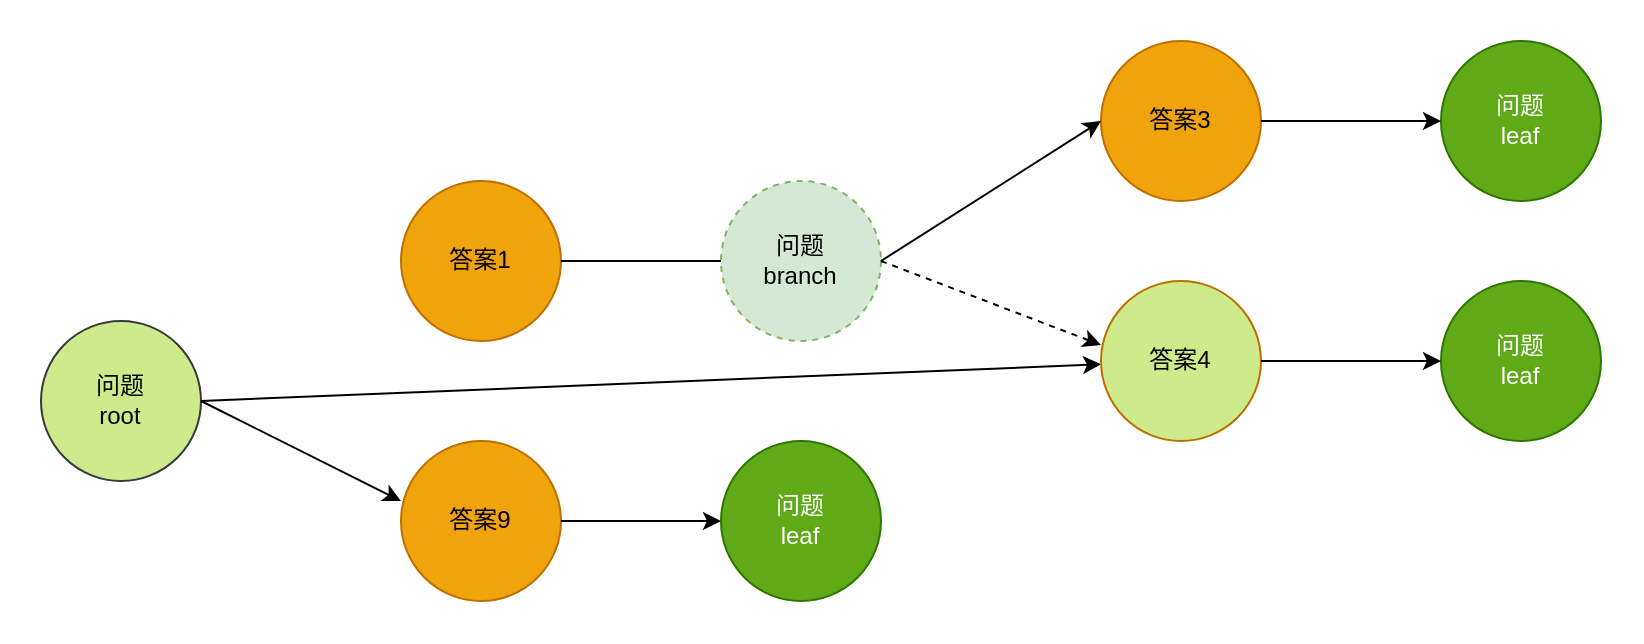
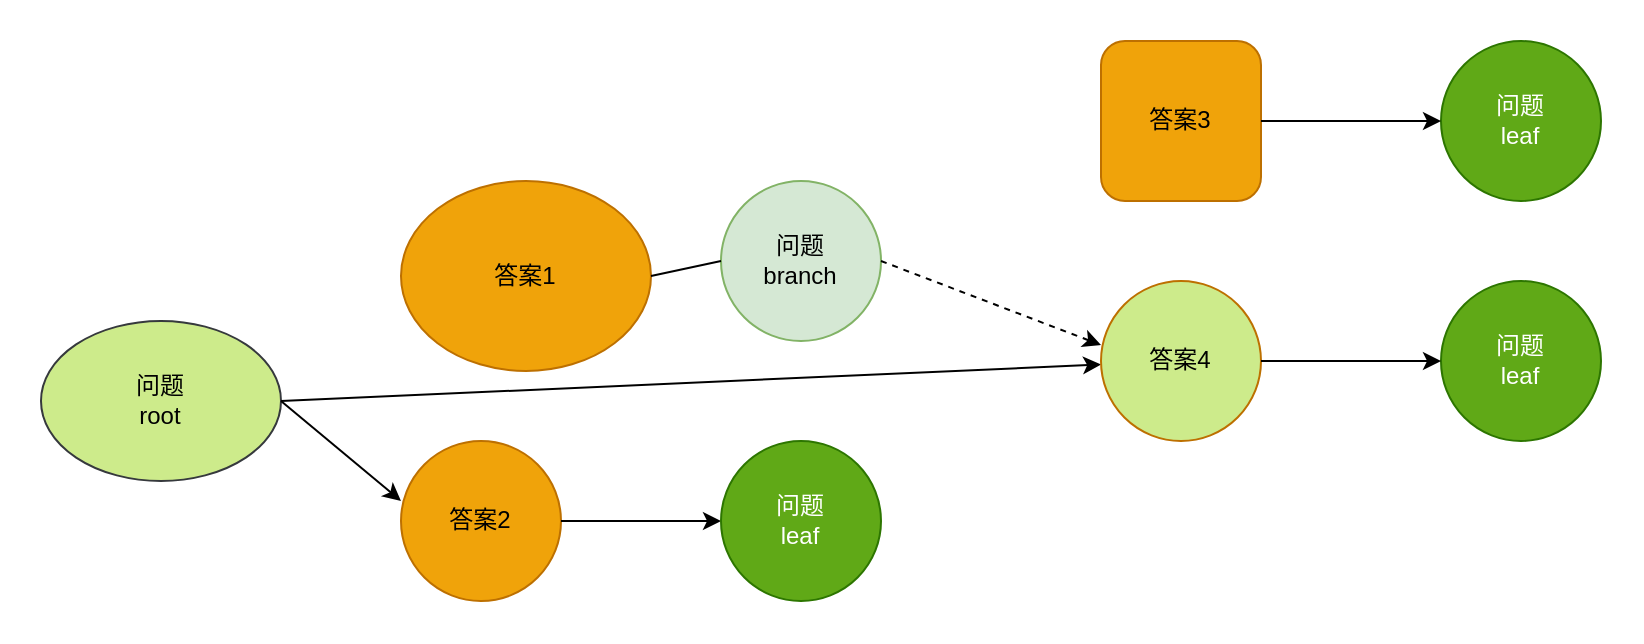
node "答案3": shape ellipse -> rounded rectangle
edge "问题 branch" -> "答案3": removed
node "答案1": size 160x160 -> 250x190
node "问题 branch": style dashed -> solid
node "问题 root": size 160x160 -> 240x160
node "答案9": label "答案9" -> "答案2"
